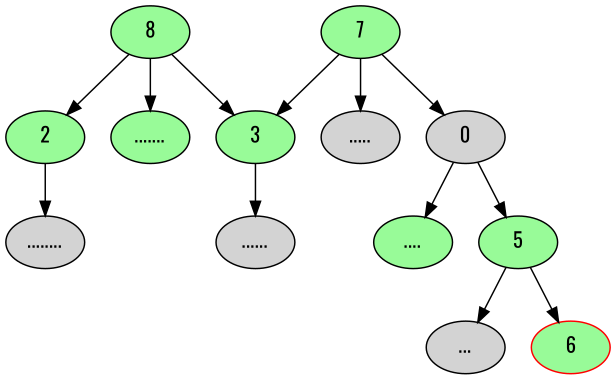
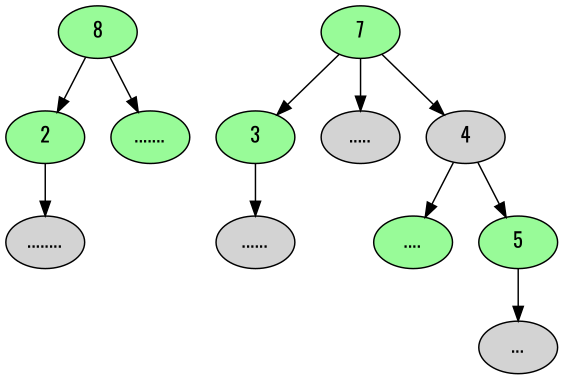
edge "8" -> "3": removed
node "0": label "0" -> "4"
node "6": removed
